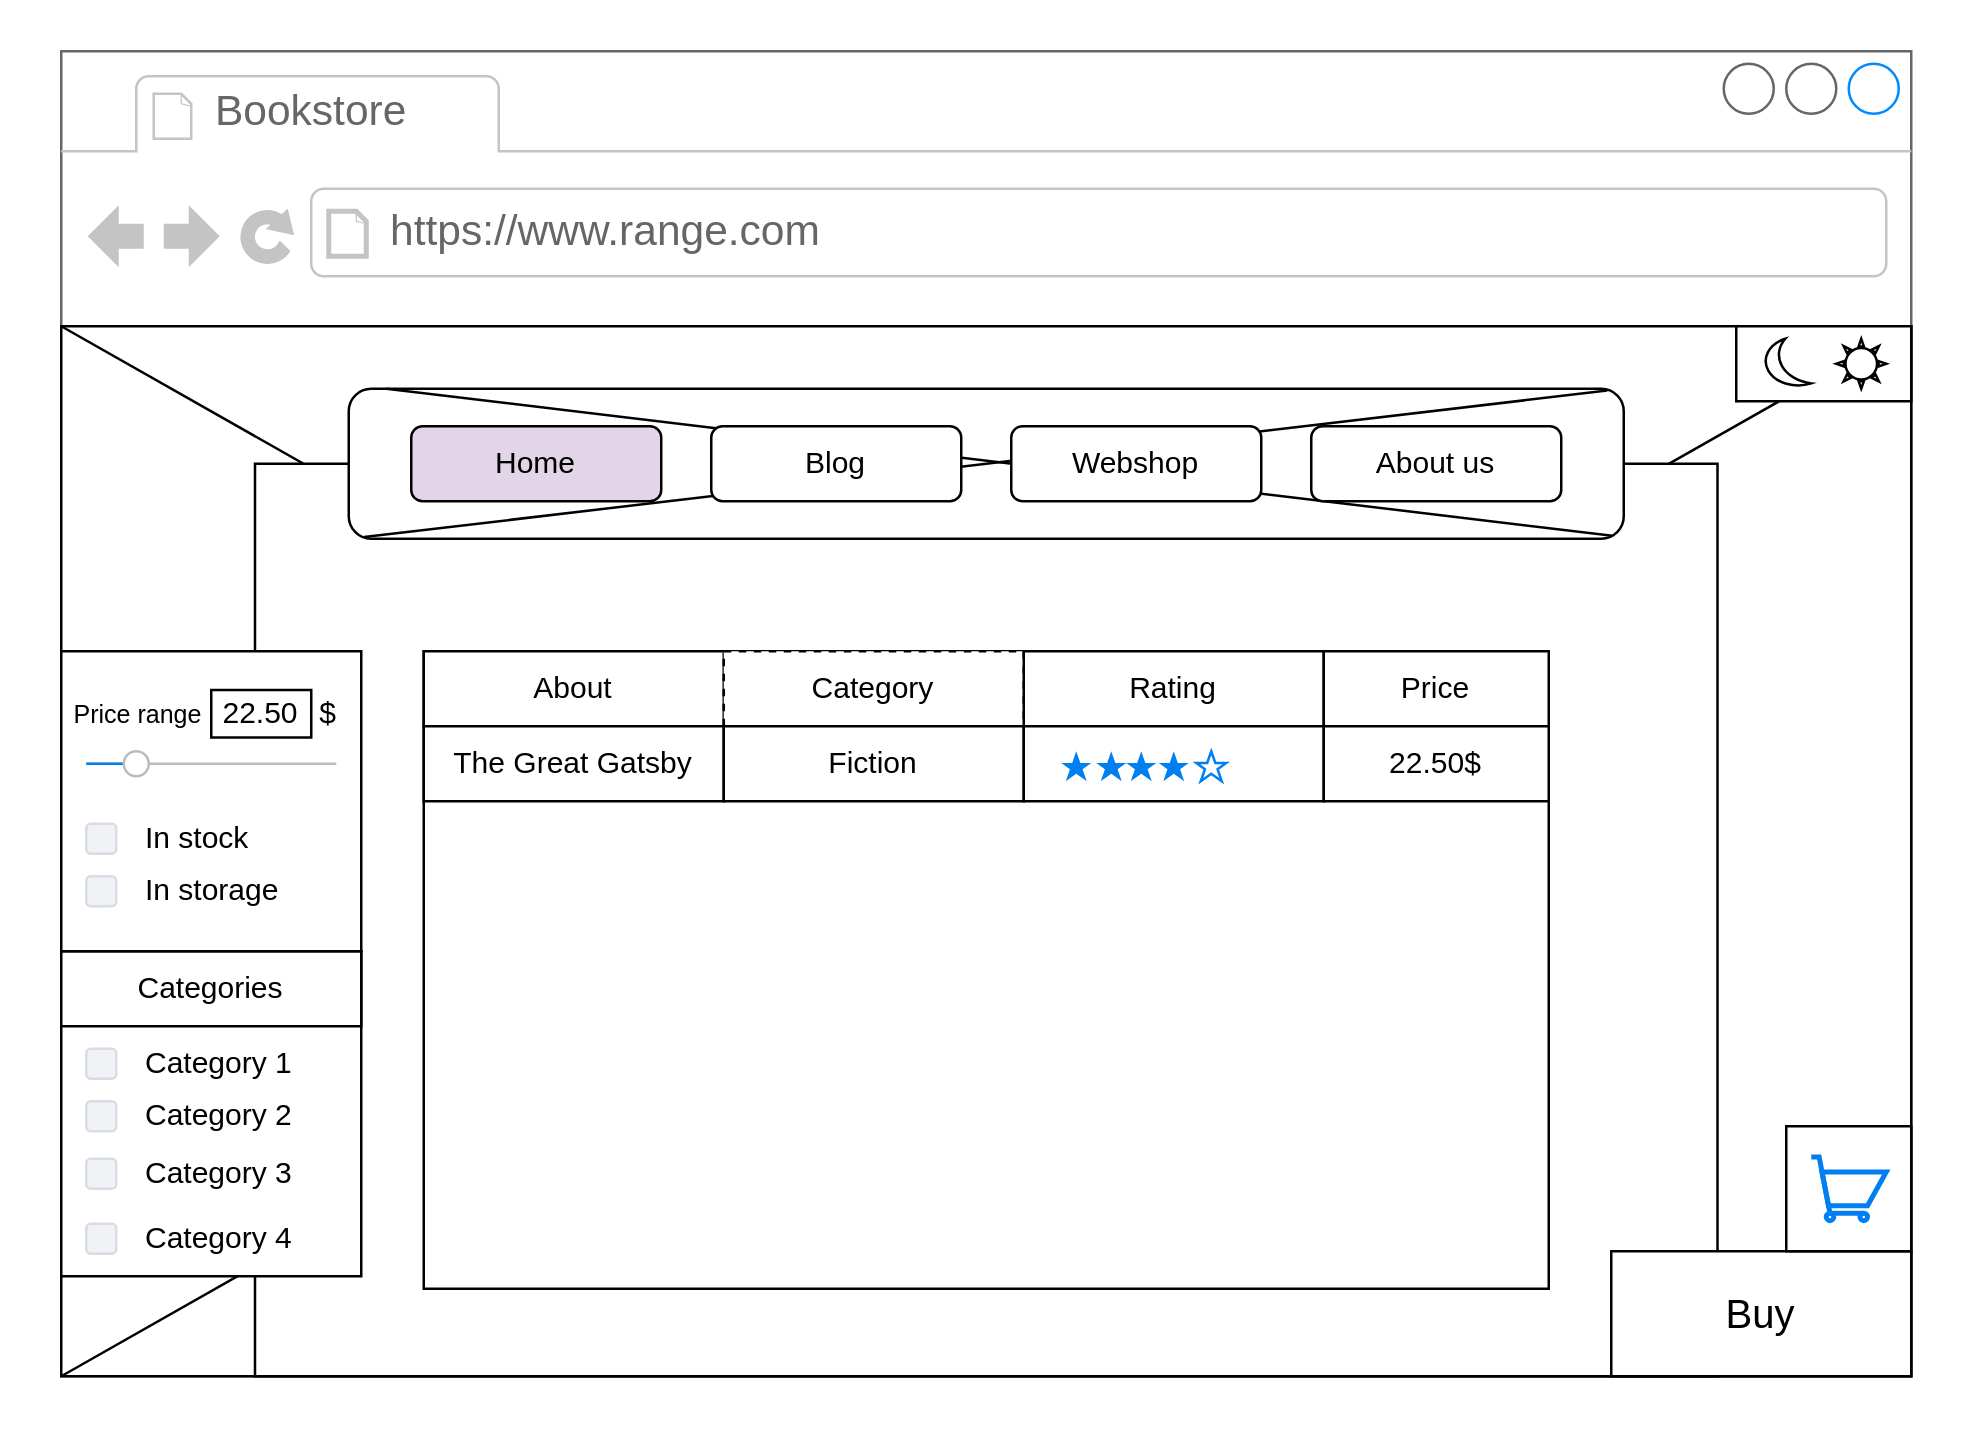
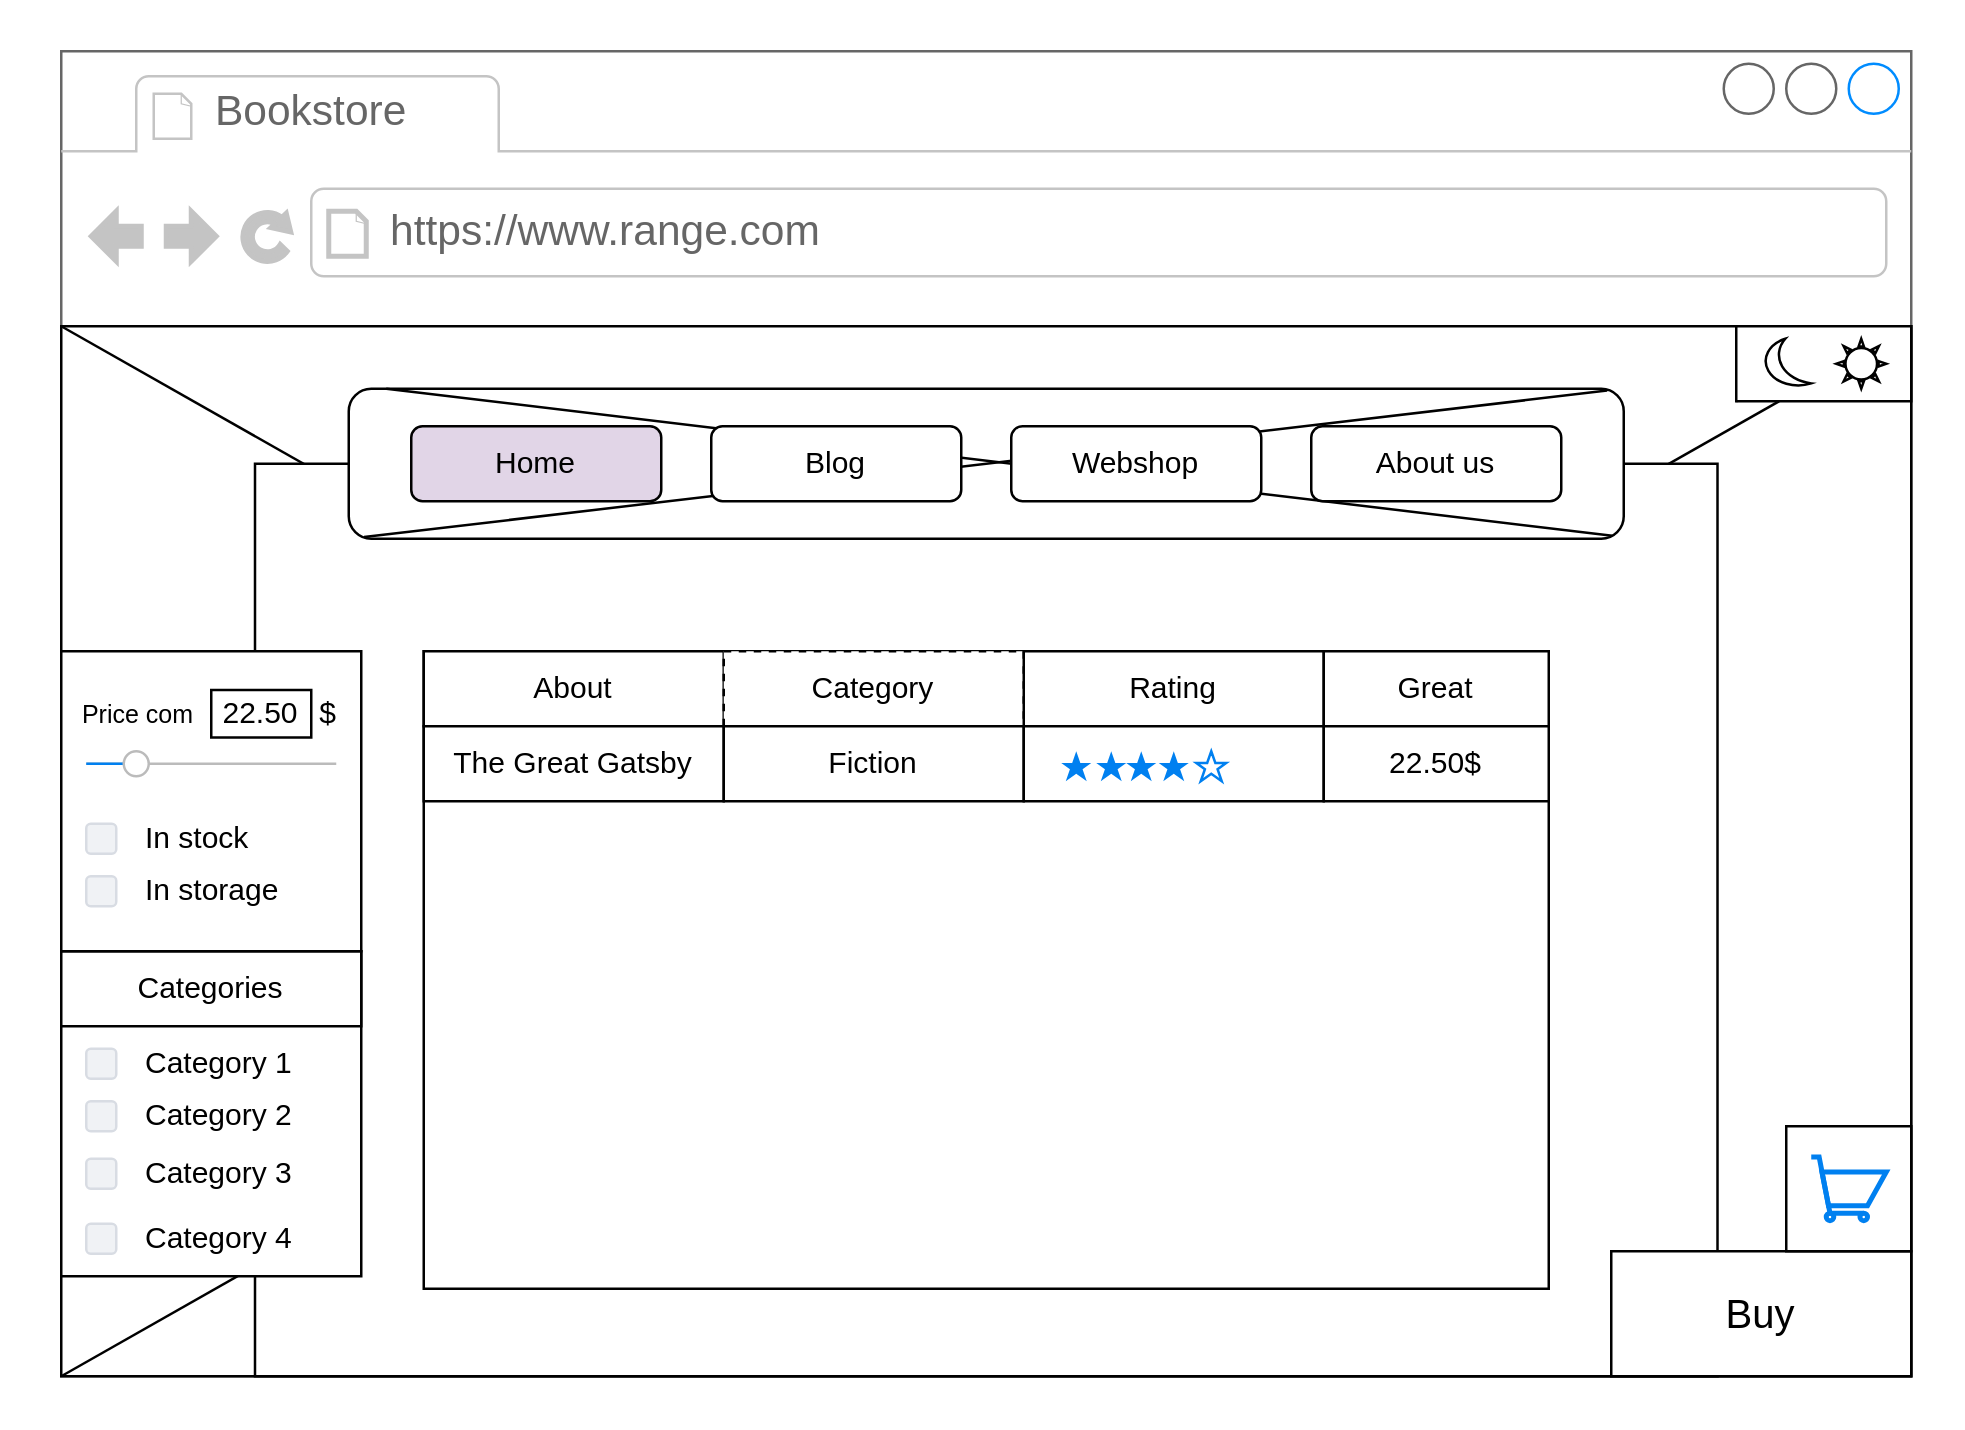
node "Price": label "Price" -> "Great"
node "Price range": label "Price range" -> "Price com"
